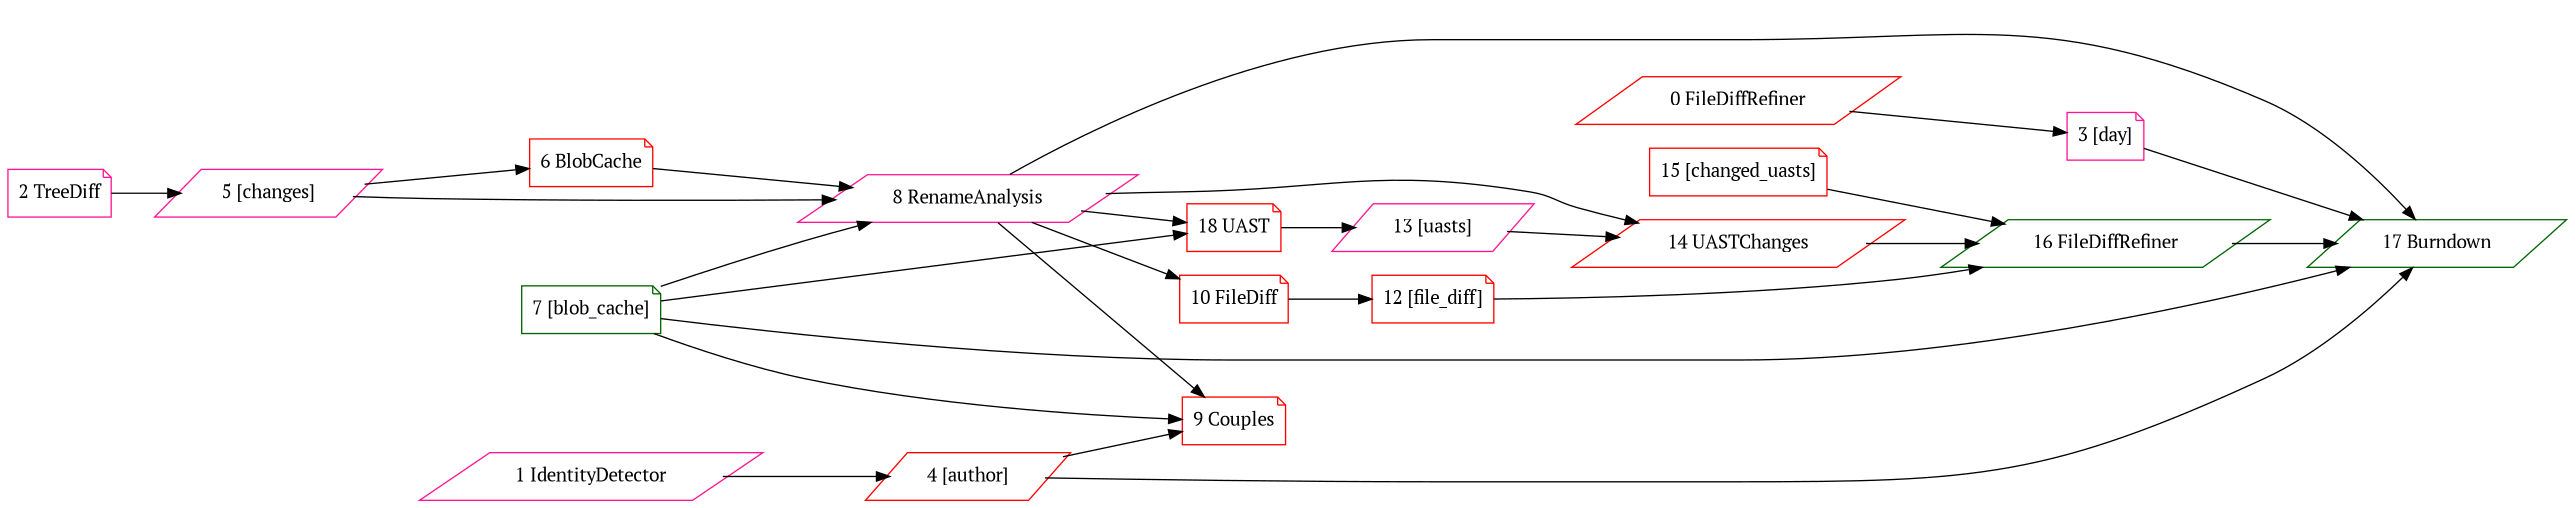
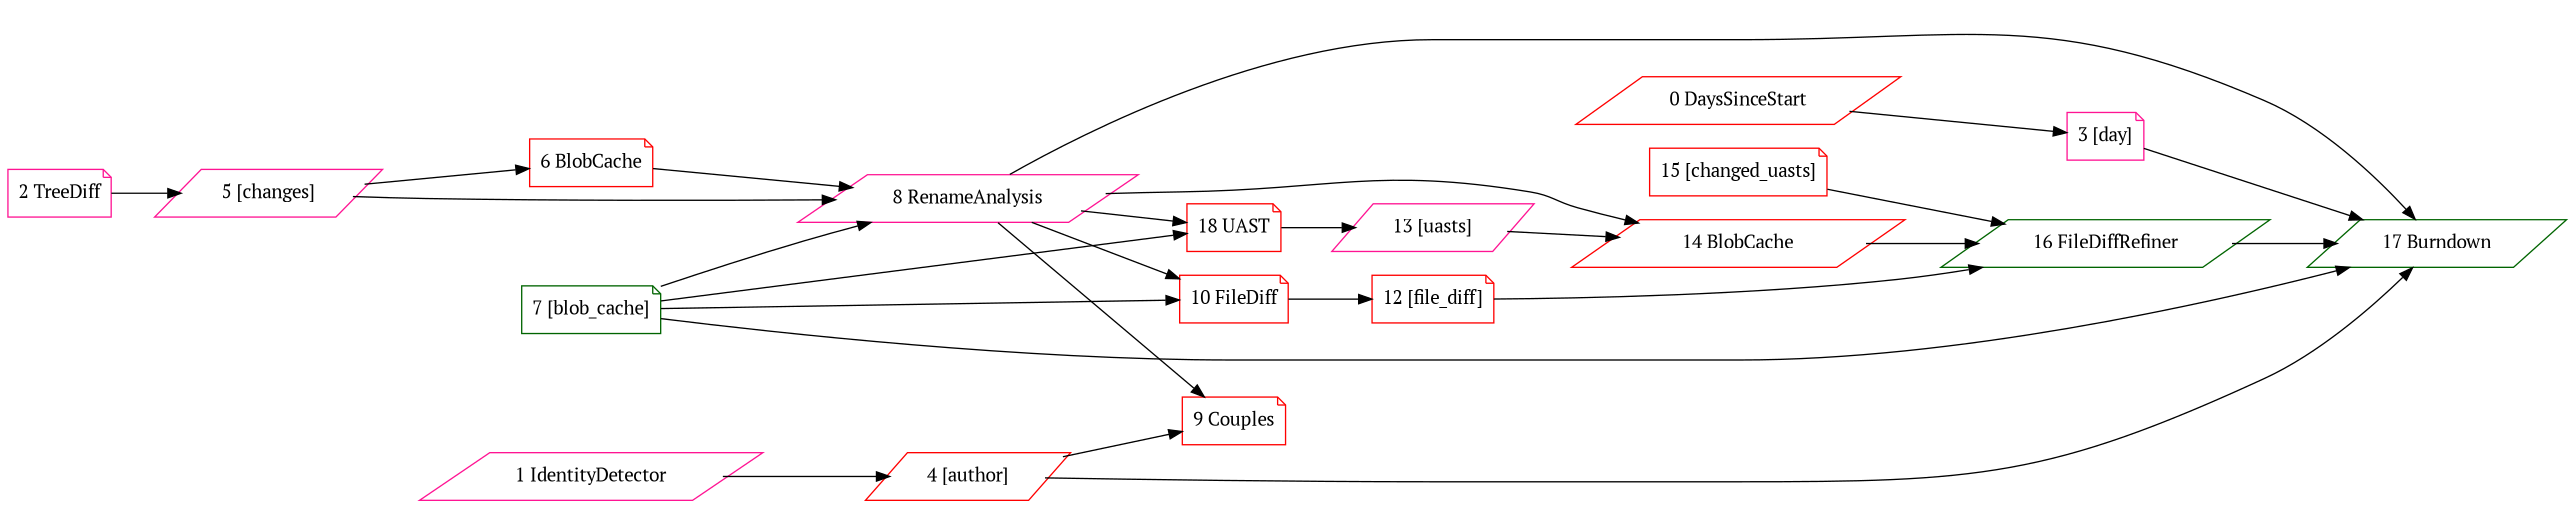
node "0 FileDiffRefiner": label "0 FileDiffRefiner" -> "0 DaysSinceStart"
node "14 UASTChanges": label "14 UASTChanges" -> "14 BlobCache"
edge "7 [blob_cache]" -> "9 Couples": now "7 [blob_cache]" -> "10 FileDiff"
